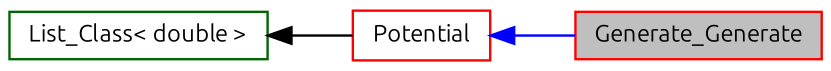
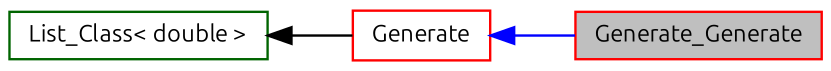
node "Potential": label "Potential" -> "Generate"
